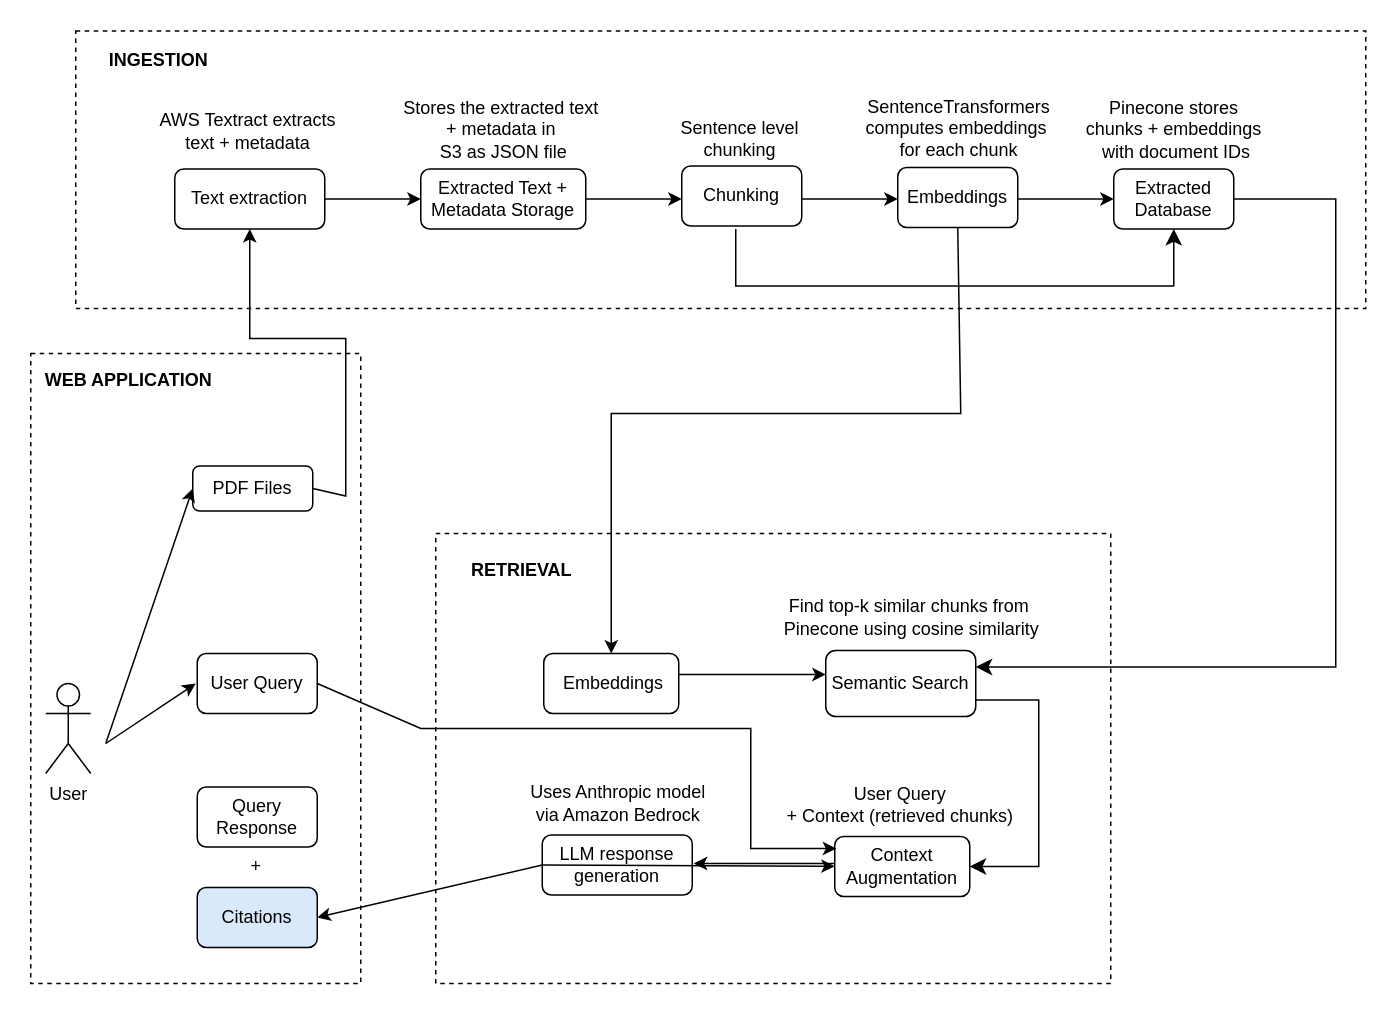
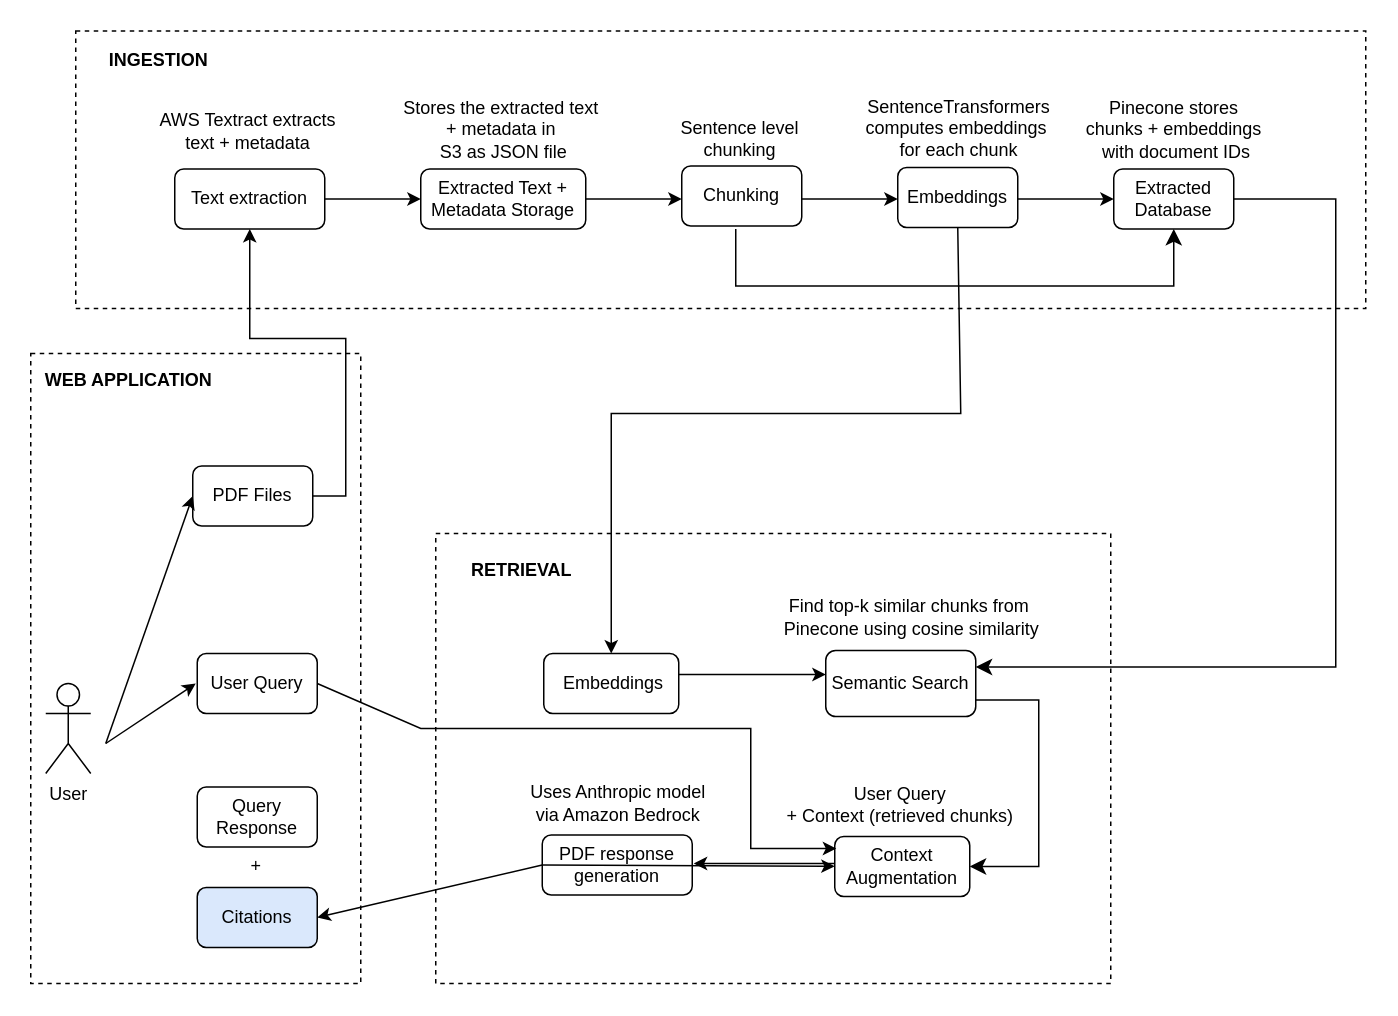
node "PDF Files": size 120x45 -> 120x60
node "LLM response generation": label "LLM response generation" -> "PDF response generation"
